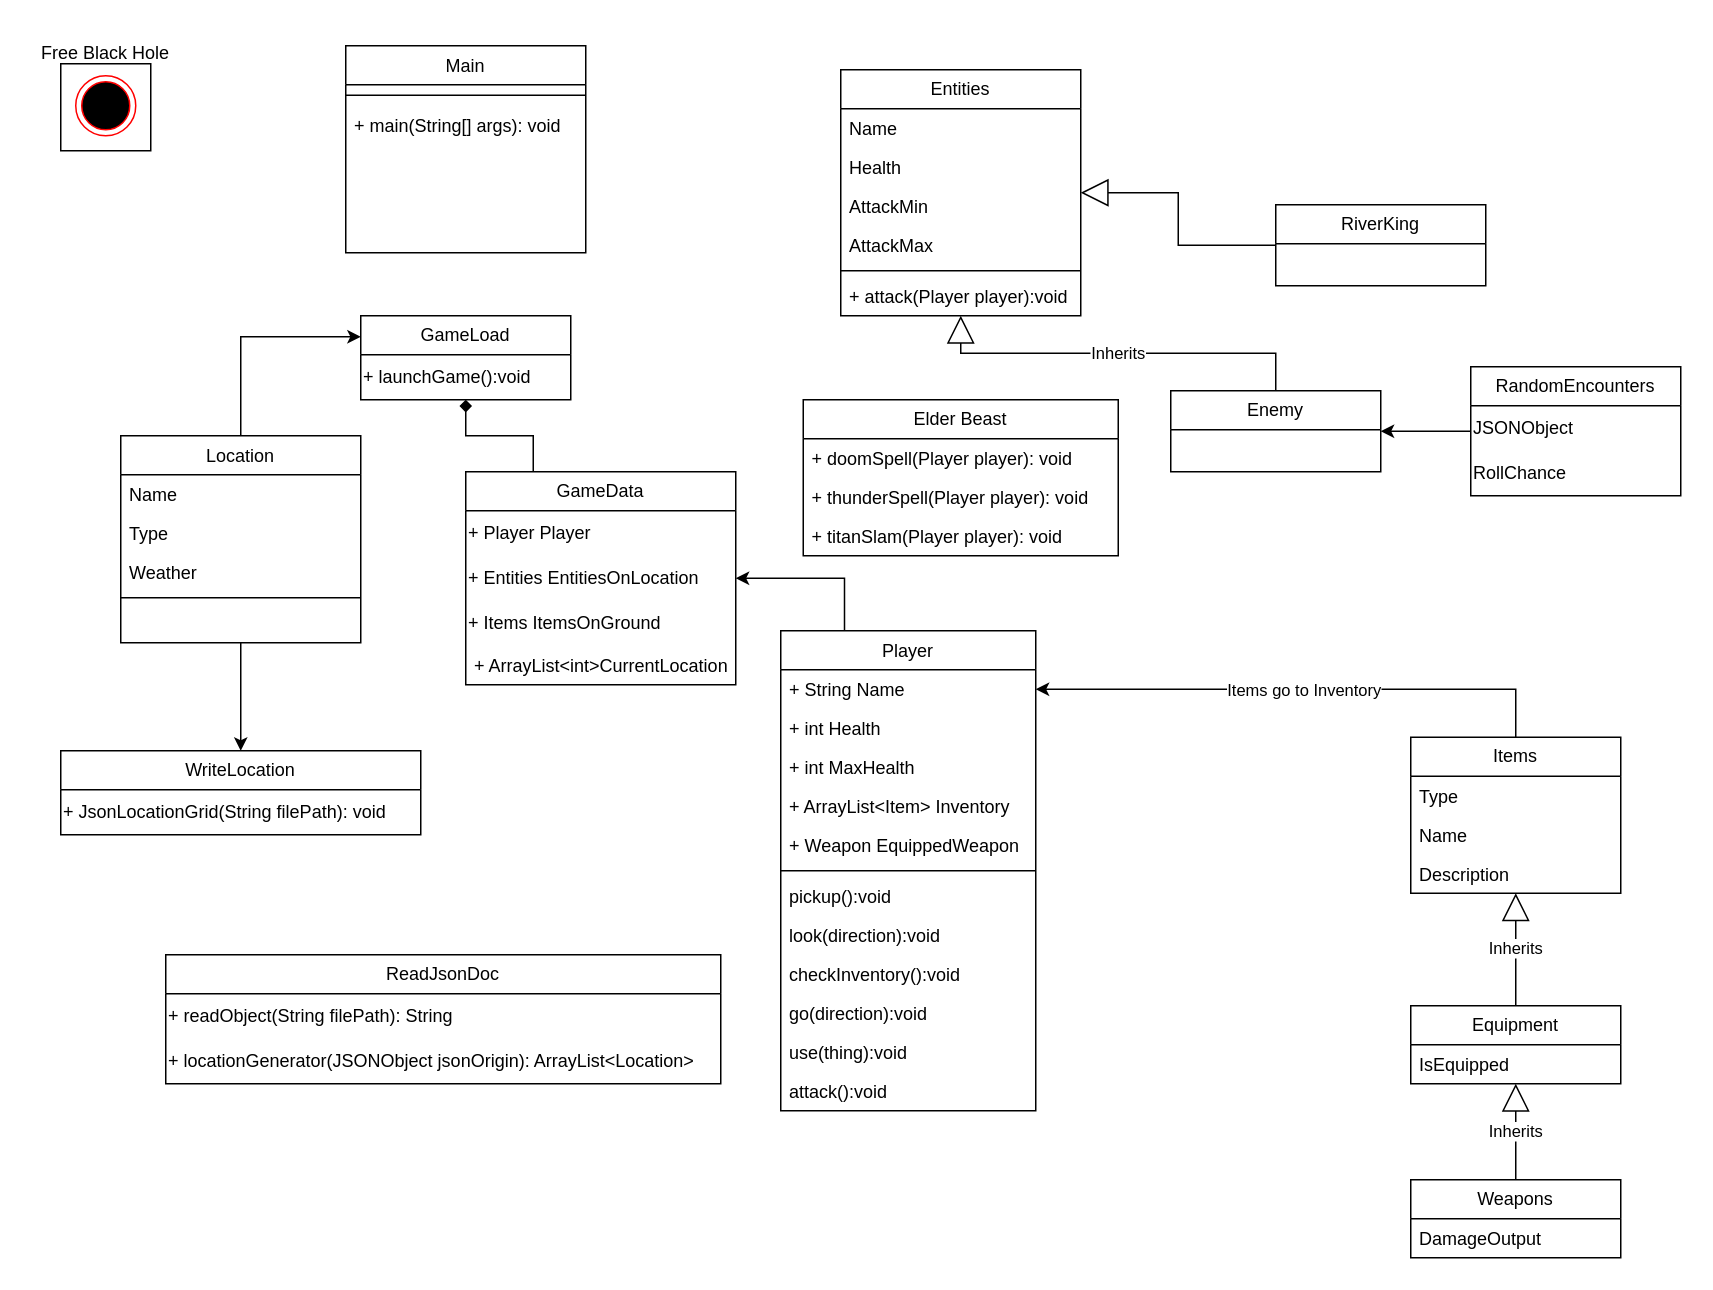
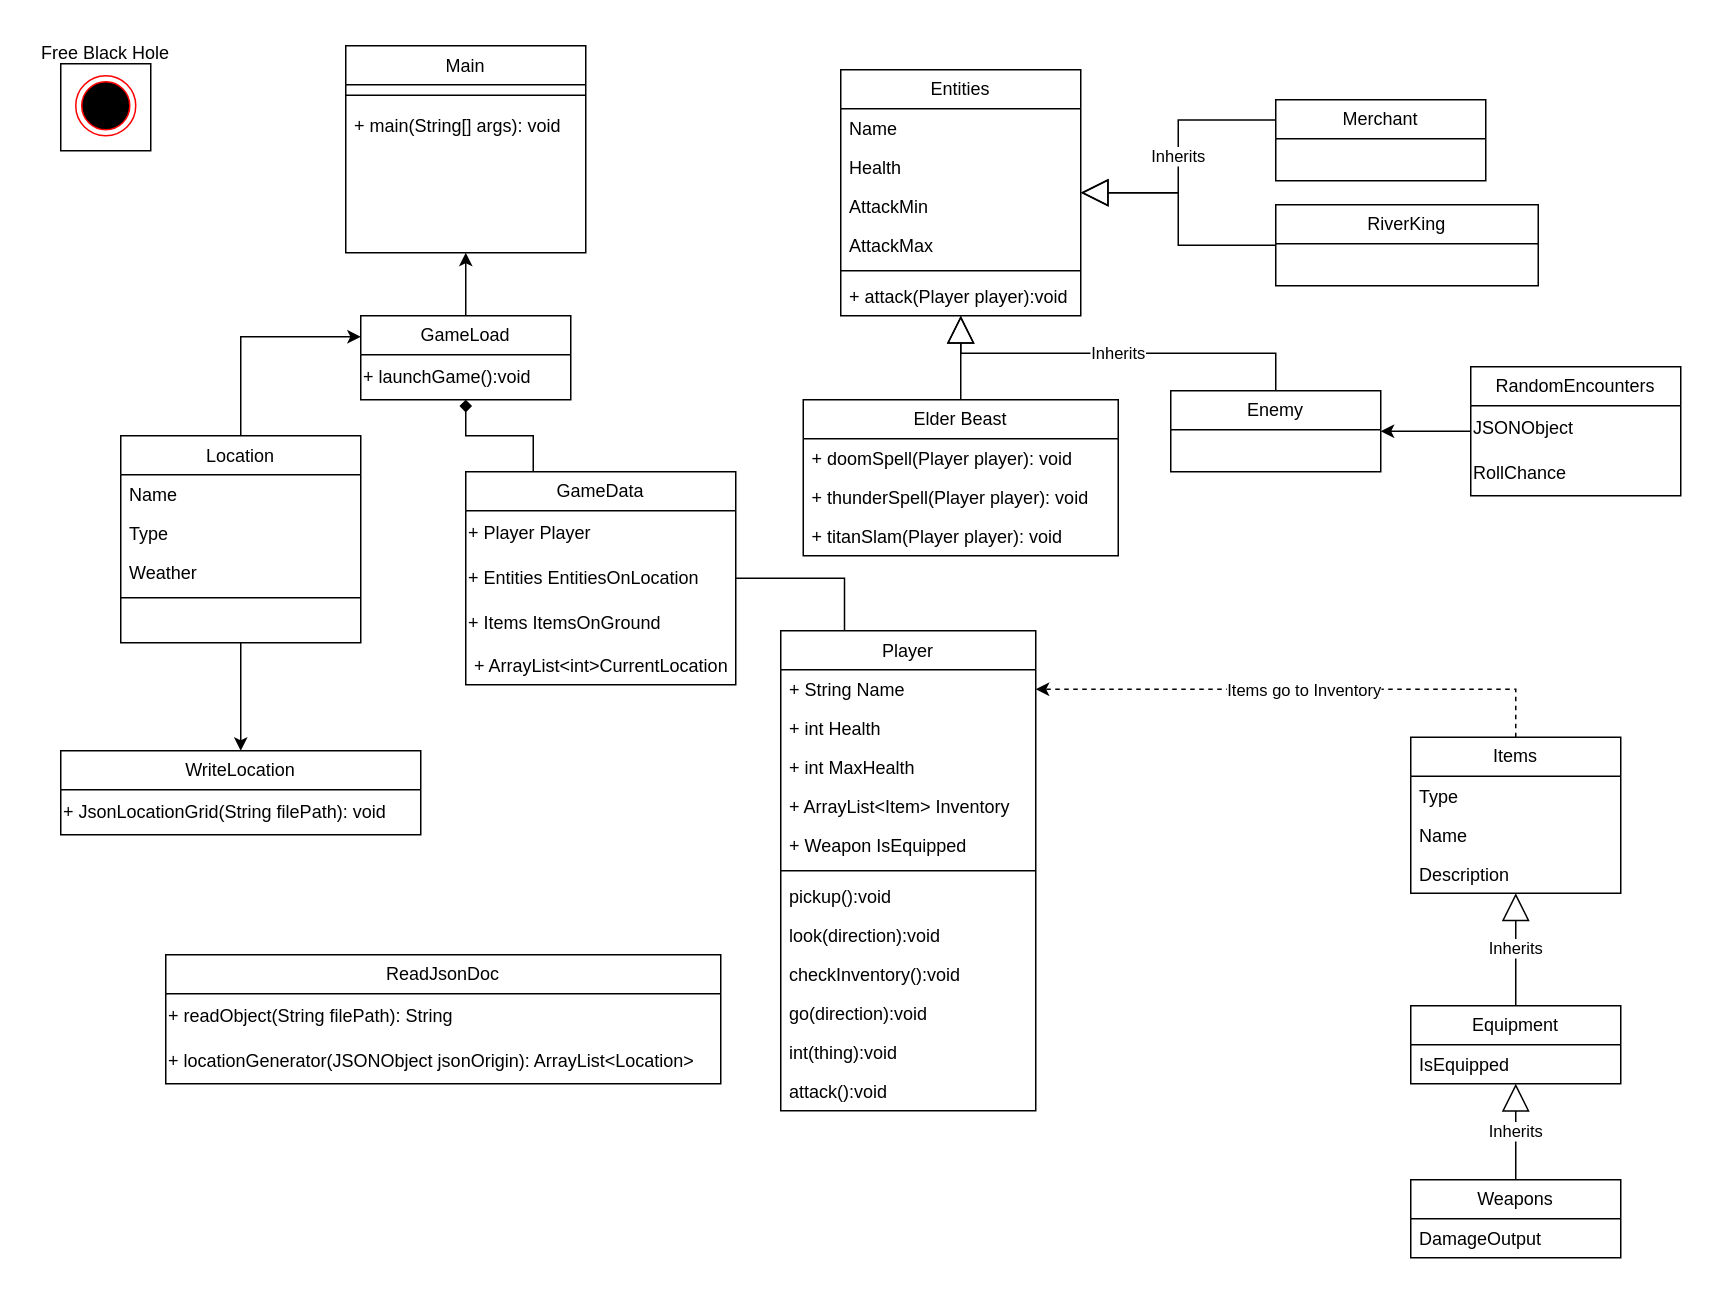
edge "Merchant" -> "Entities": added, label "Inherits"
node "Merchant": added
node "RiverKing": size 210x81 -> 263x81
edge "GameLoad" -> "Main": added
edge "Elder Beast" -> "Entities": added
edge "Player" -> "GameData": arrowhead classic -> none
edge "Items" -> "+ String Name": style solid -> dashed
node "+ Weapon EquippedWeapon": label "+ Weapon EquippedWeapon" -> "+ Weapon IsEquipped"
node "use(thing):void": label "use(thing):void" -> "int(thing):void"
